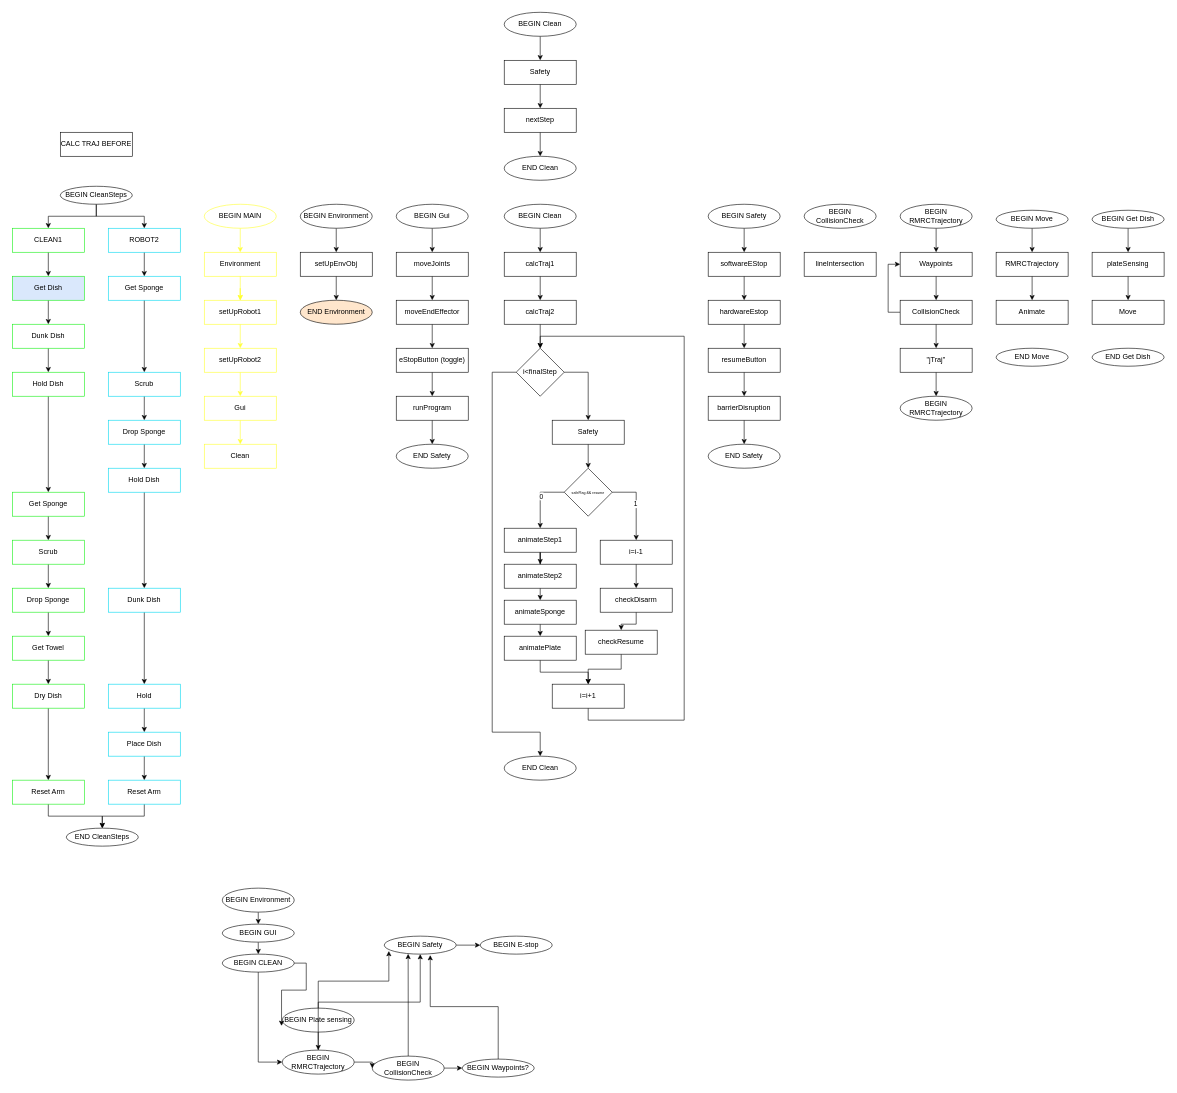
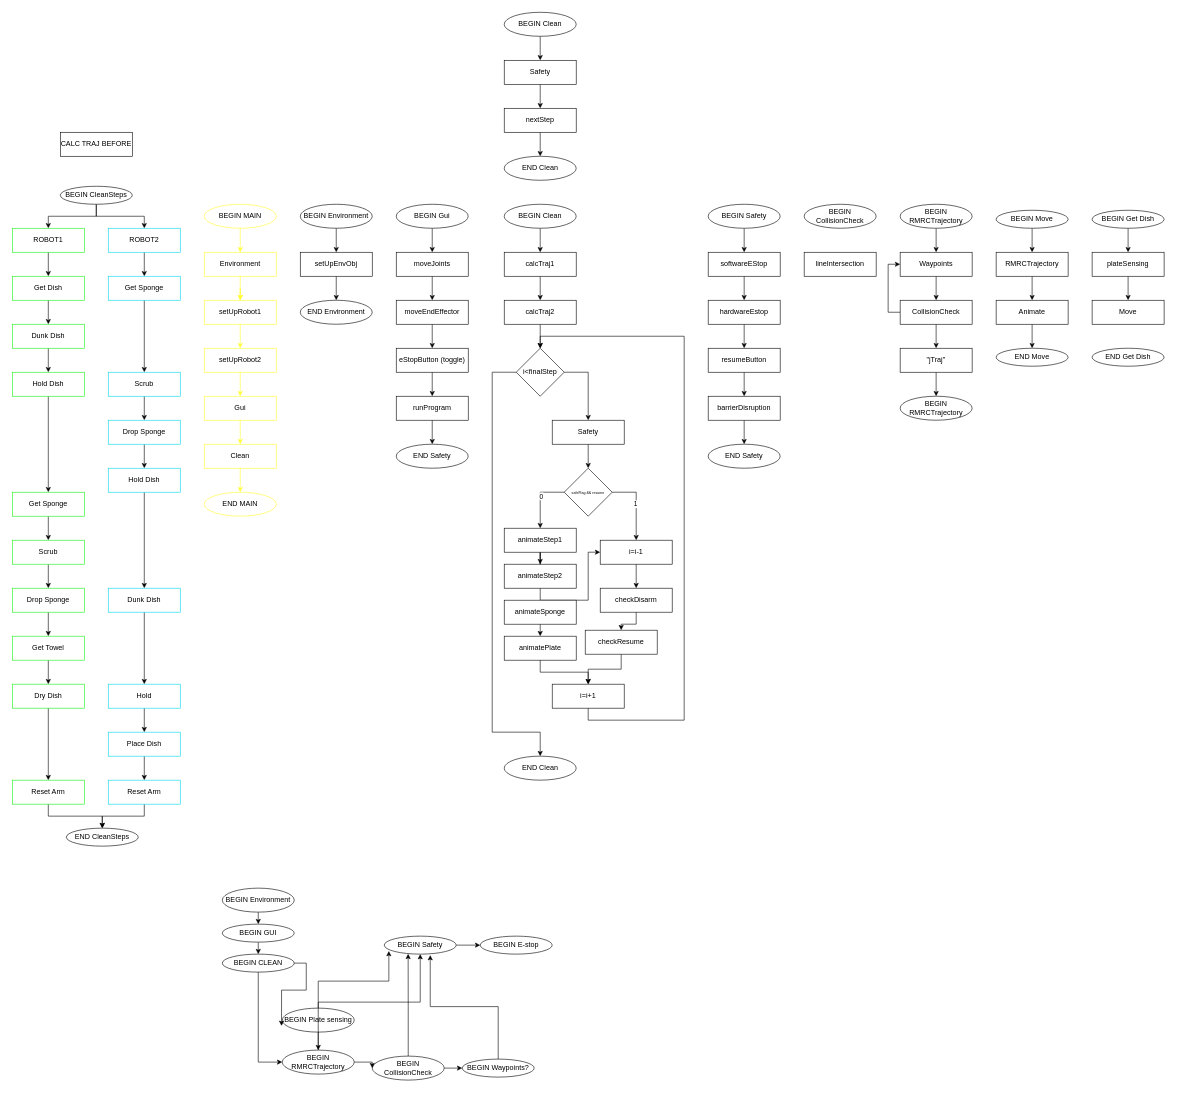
node "CLEAN1": label "CLEAN1" -> "ROBOT1"
node "Get Dish": fillcolor #dae8fc -> #ffffff
node "END Environment": fillcolor #ffe6cc -> #ffffff
edge "Animate" -> "END Move": added
edge "Clean" -> "END MAIN": added
node "END MAIN": added
edge "animateStep2" -> "animateSponge": now "animateStep2" -> "i=i-1"
